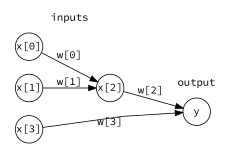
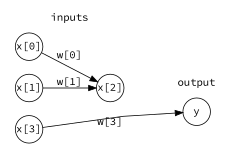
edge "x[2]" -> "y": removed, label "w[2]"
